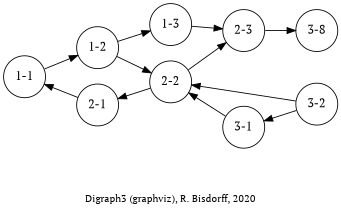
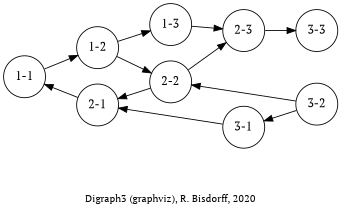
node "3-8": label "3-8" -> "3-3"
edge "3-1" -> "2-2": now "3-1" -> "2-1"
